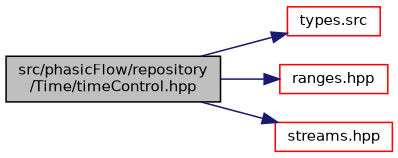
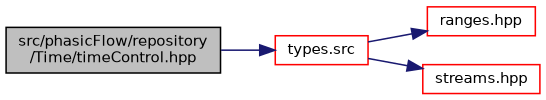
edge "src/phasicFlow/repository /Time/timeControl.hpp" -> "ranges.hpp": now "types.src" -> "ranges.hpp"
edge "src/phasicFlow/repository /Time/timeControl.hpp" -> "streams.hpp": now "types.src" -> "streams.hpp"
